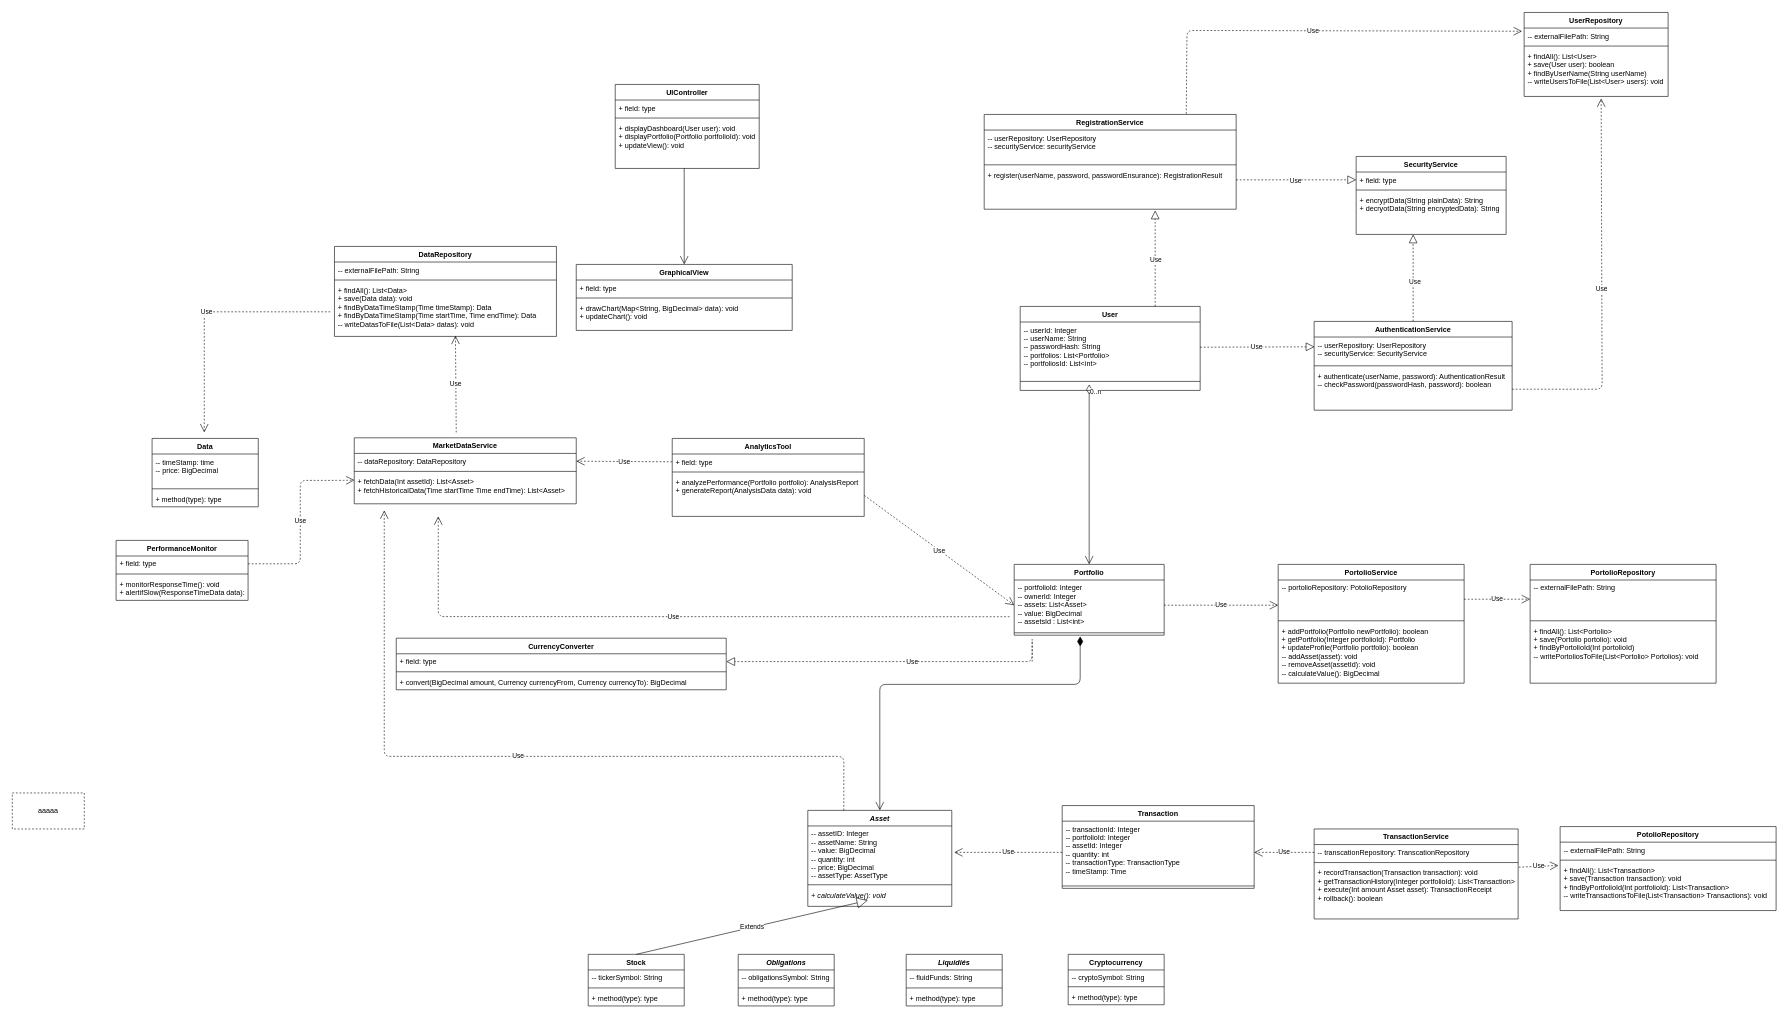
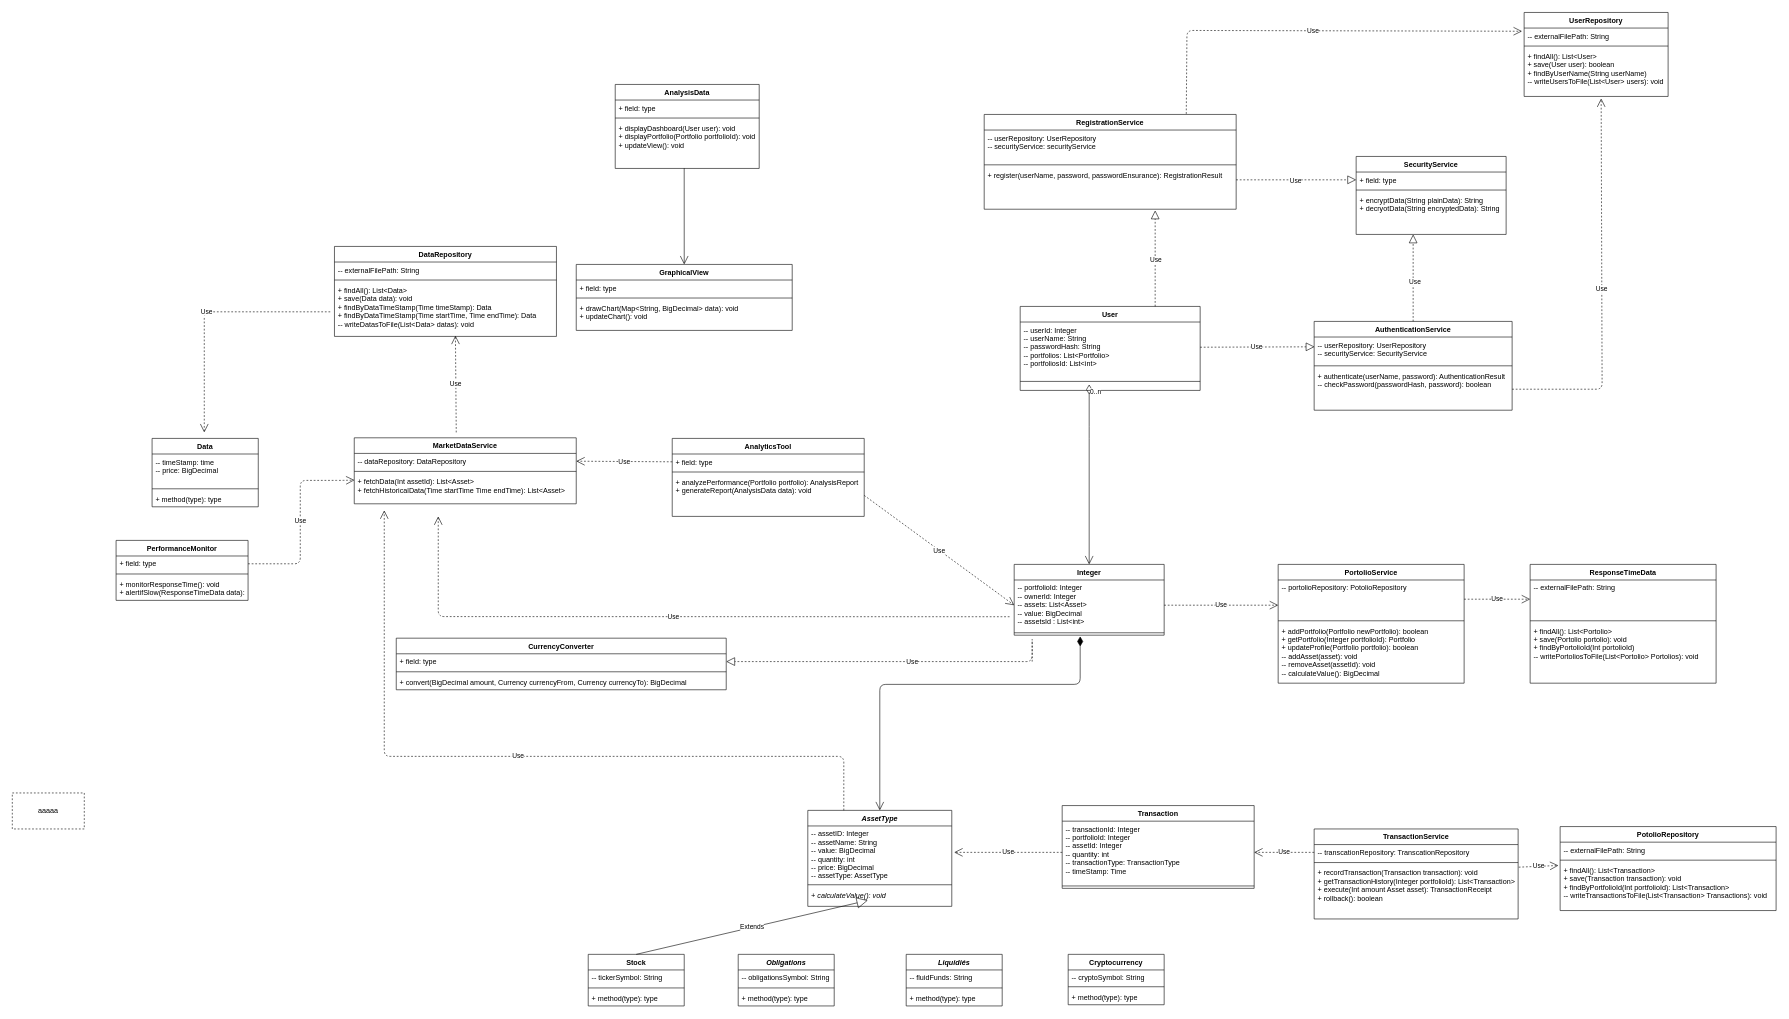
node "UIController": label "UIController" -> "AnalysisData"
node "Portfolio": label "Portfolio" -> "Integer"
node "PortolioRepository": label "PortolioRepository" -> "ResponseTimeData"
node "Asset": label "Asset" -> "AssetType"
